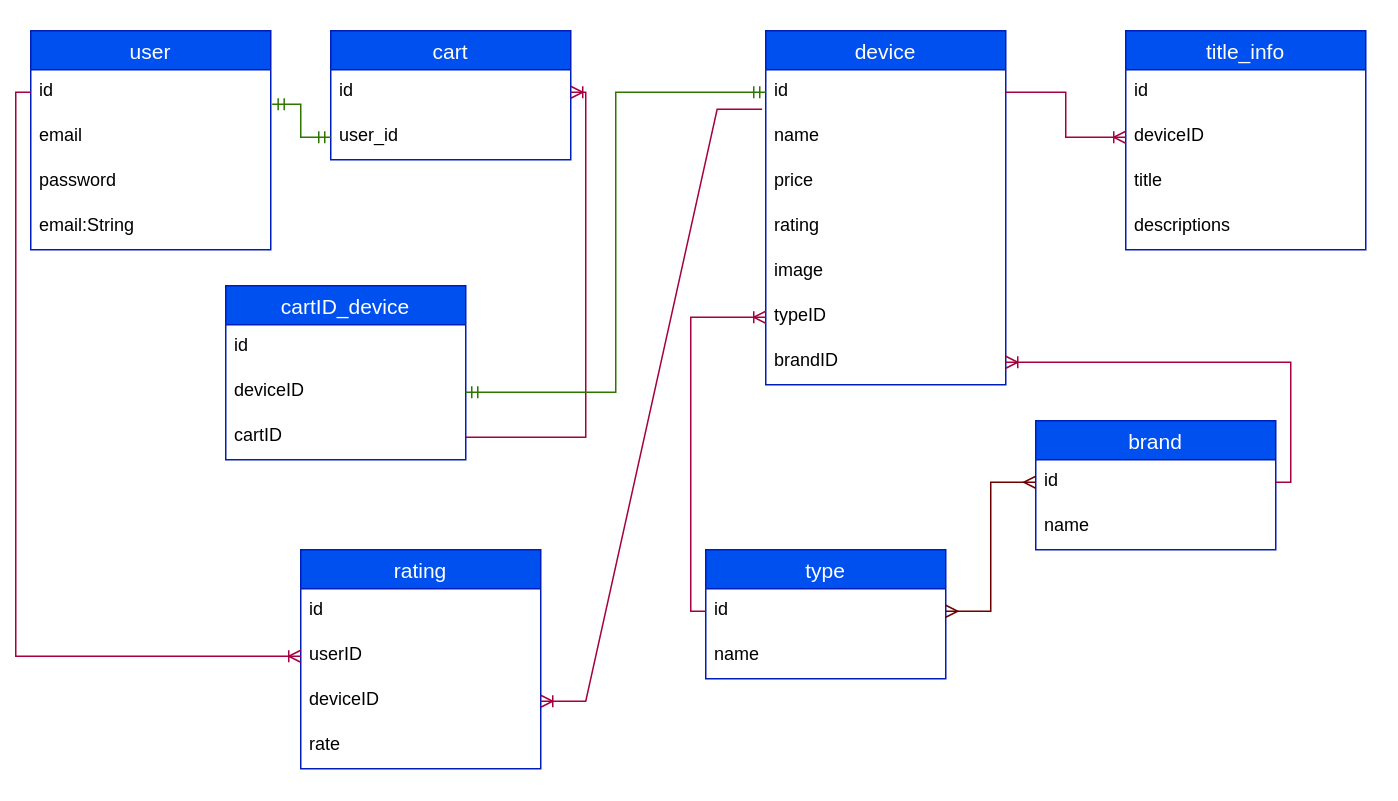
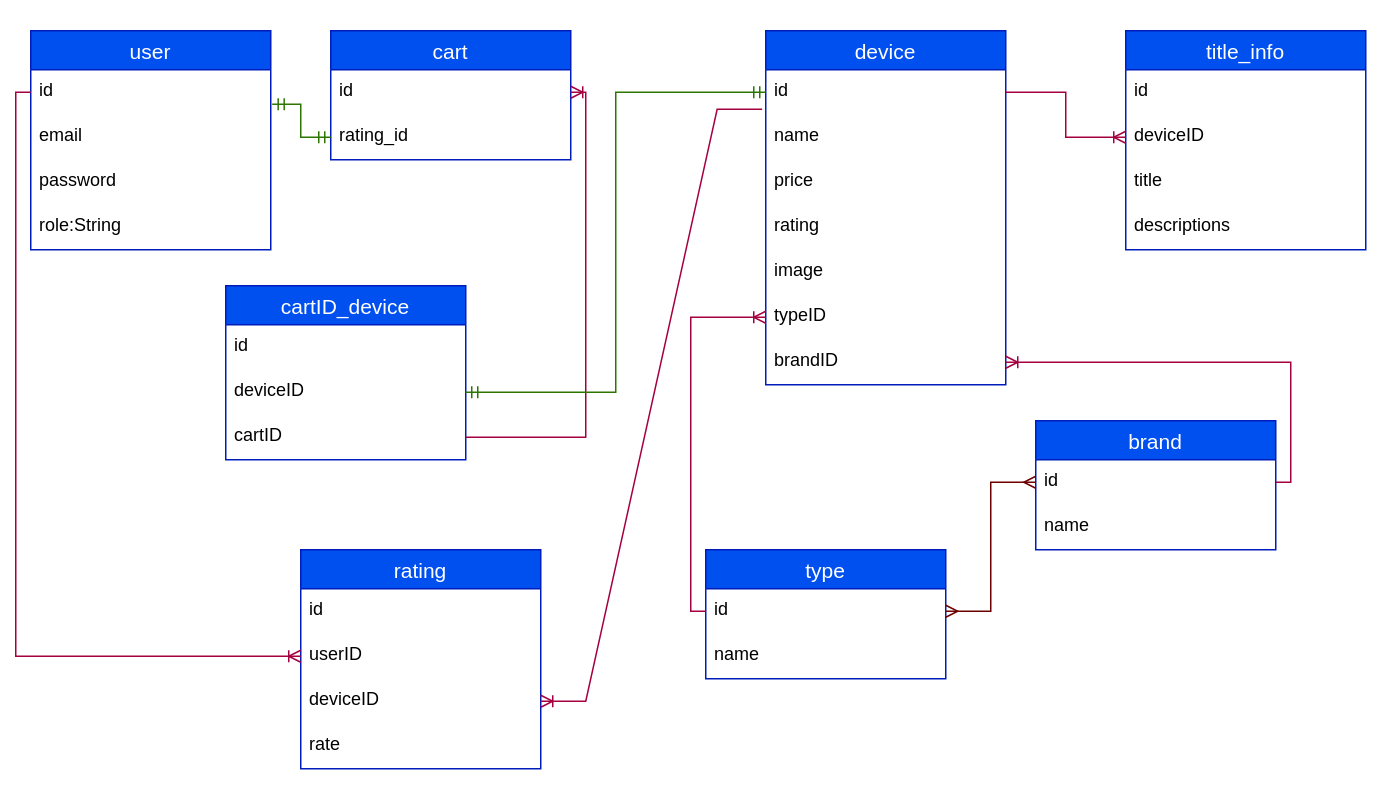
node "user_id": label "user_id" -> "rating_id"
node "email:String": label "email:String" -> "role:String"
